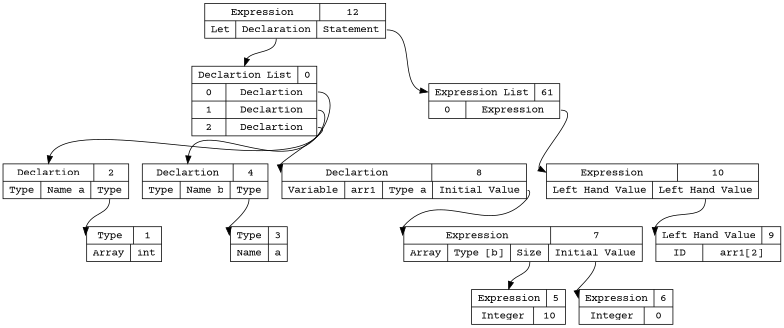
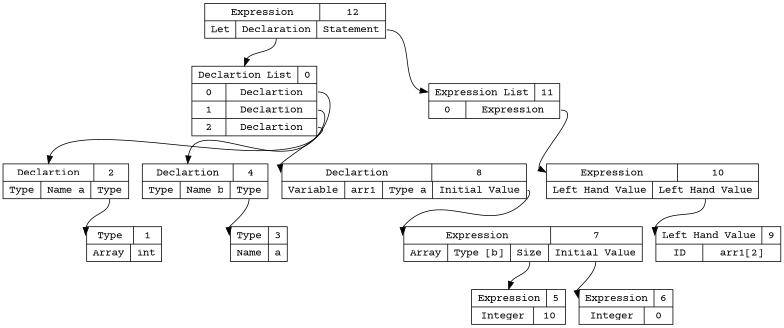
node "Expression List": text "61" -> "11"
